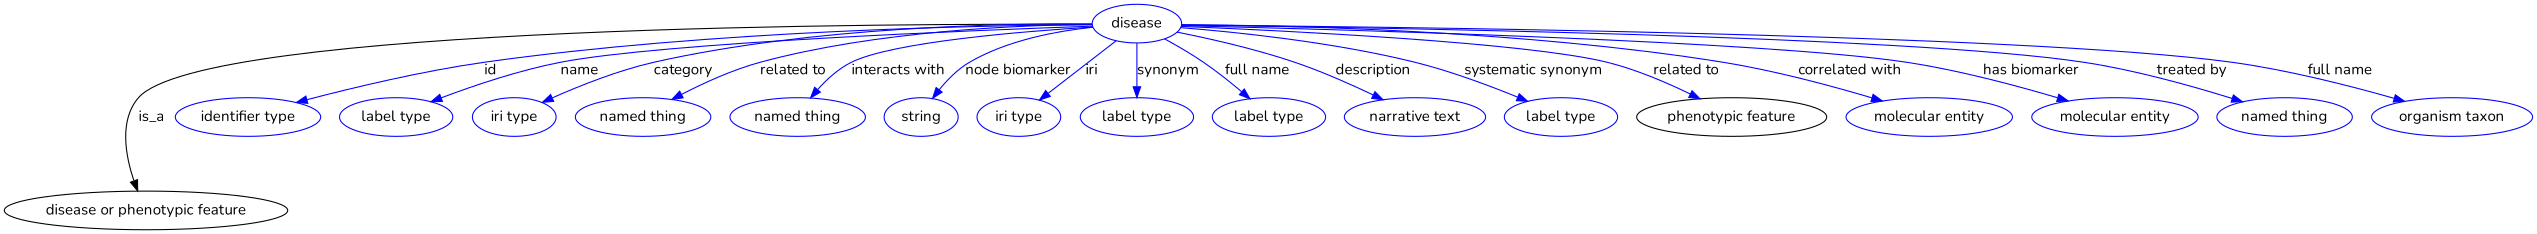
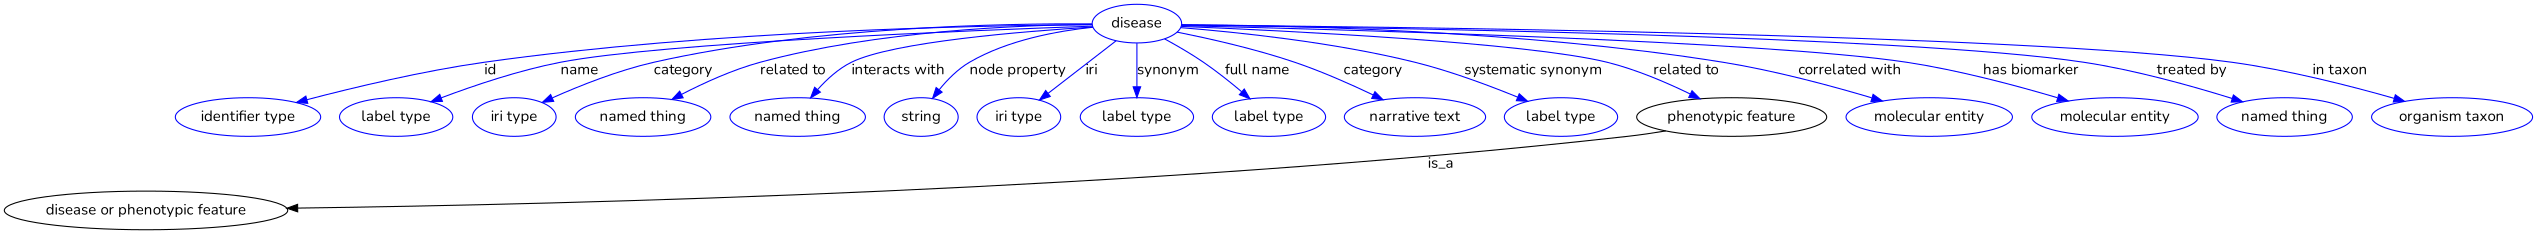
edge "disease" -> "disease or phenotypic feature": now "phenotypic feature" -> "disease or phenotypic feature"
edge "disease" -> "string": label "node biomarker" -> "node property"
edge "disease" -> "narrative text": label "description" -> "category"
edge "disease" -> "organism taxon": label "full name" -> "in taxon"
